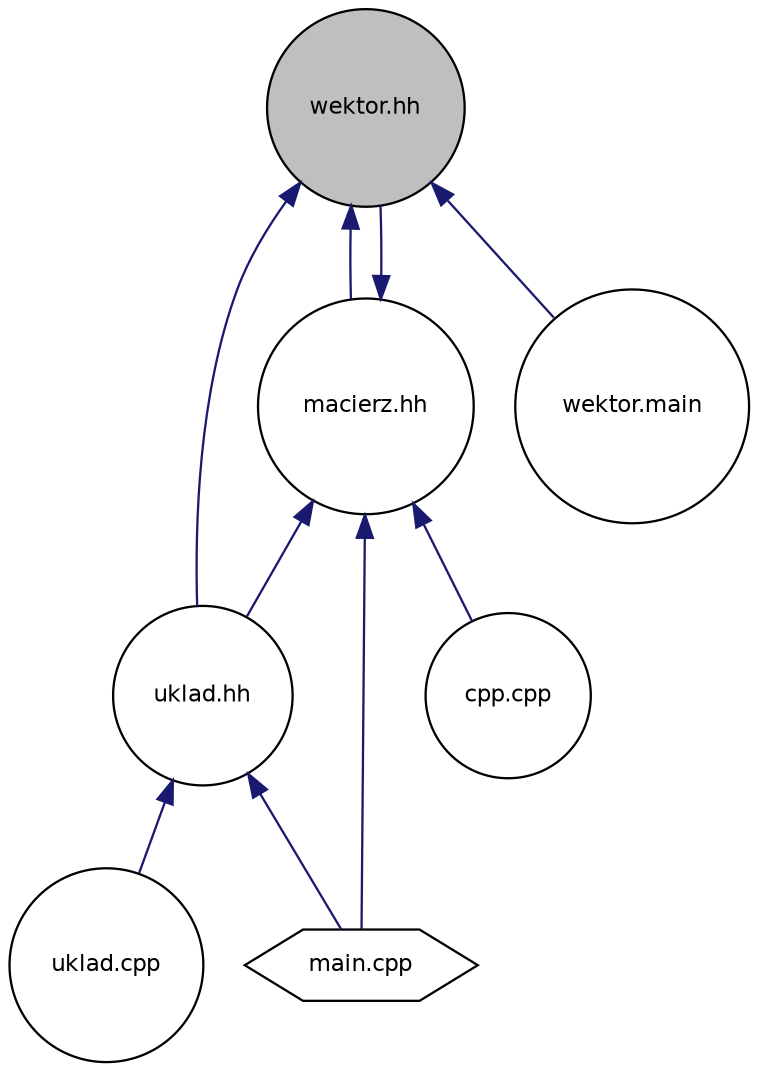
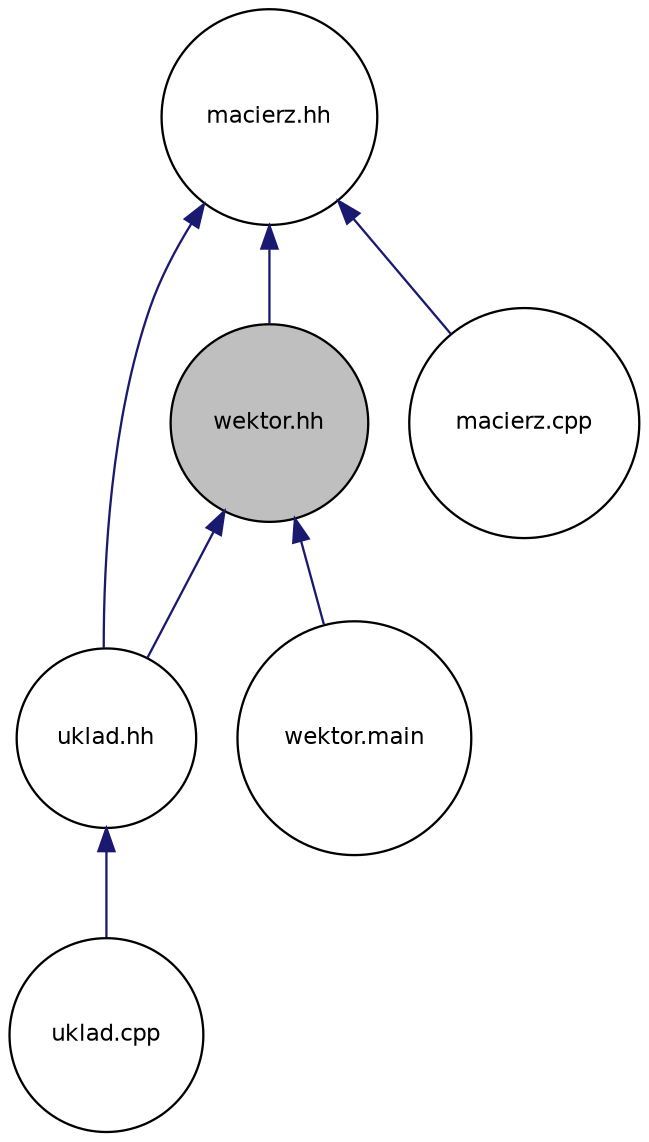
edge "macierz.hh" -> "wektor.hh": removed
node "cpp.cpp": label "cpp.cpp" -> "macierz.cpp"
node "main.cpp": removed
